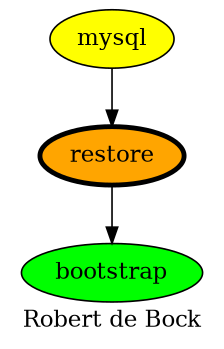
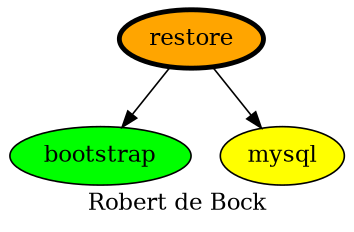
edge "mysql" -> "restore": reversed
